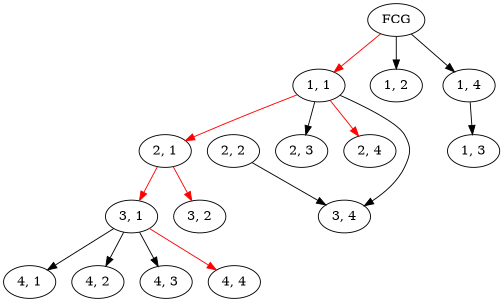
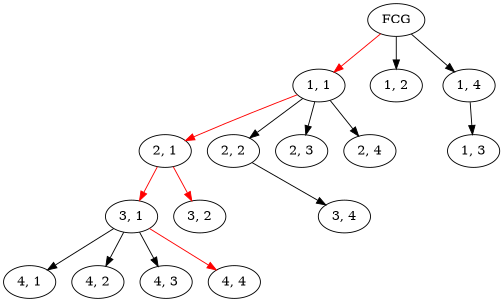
edge "1, 1" -> "2, 4": color red -> black
edge "1, 1" -> "3, 4": now "1, 1" -> "2, 2"
